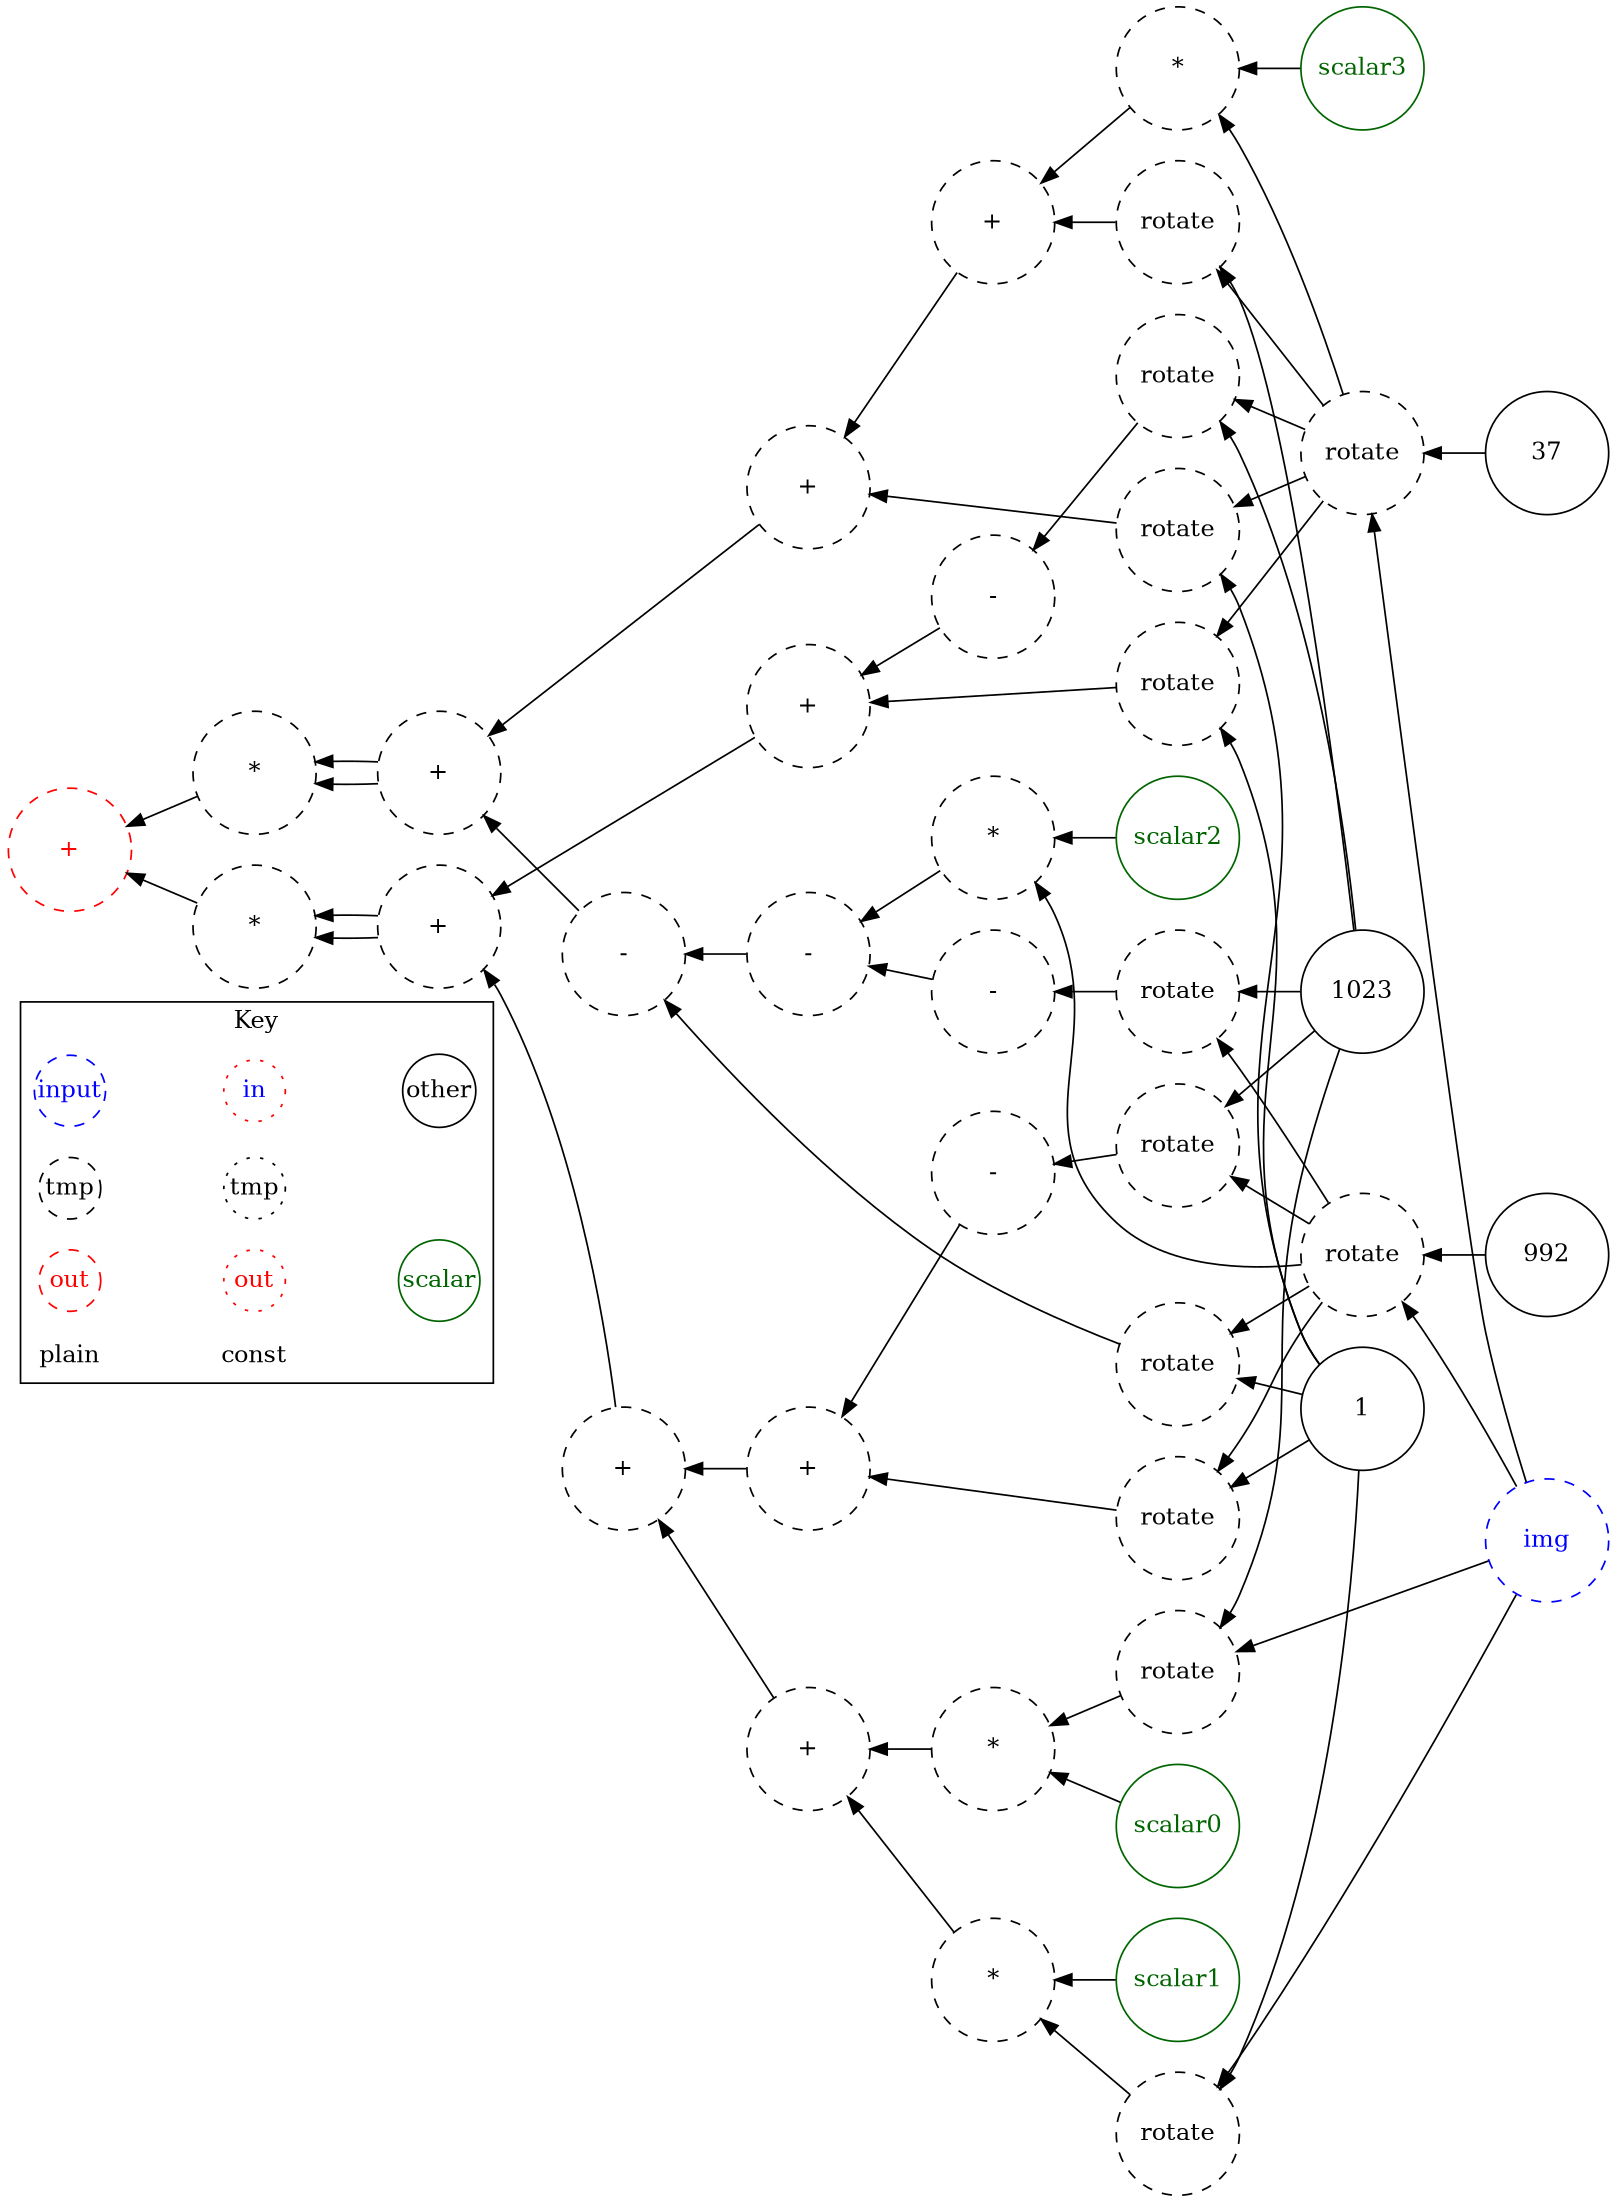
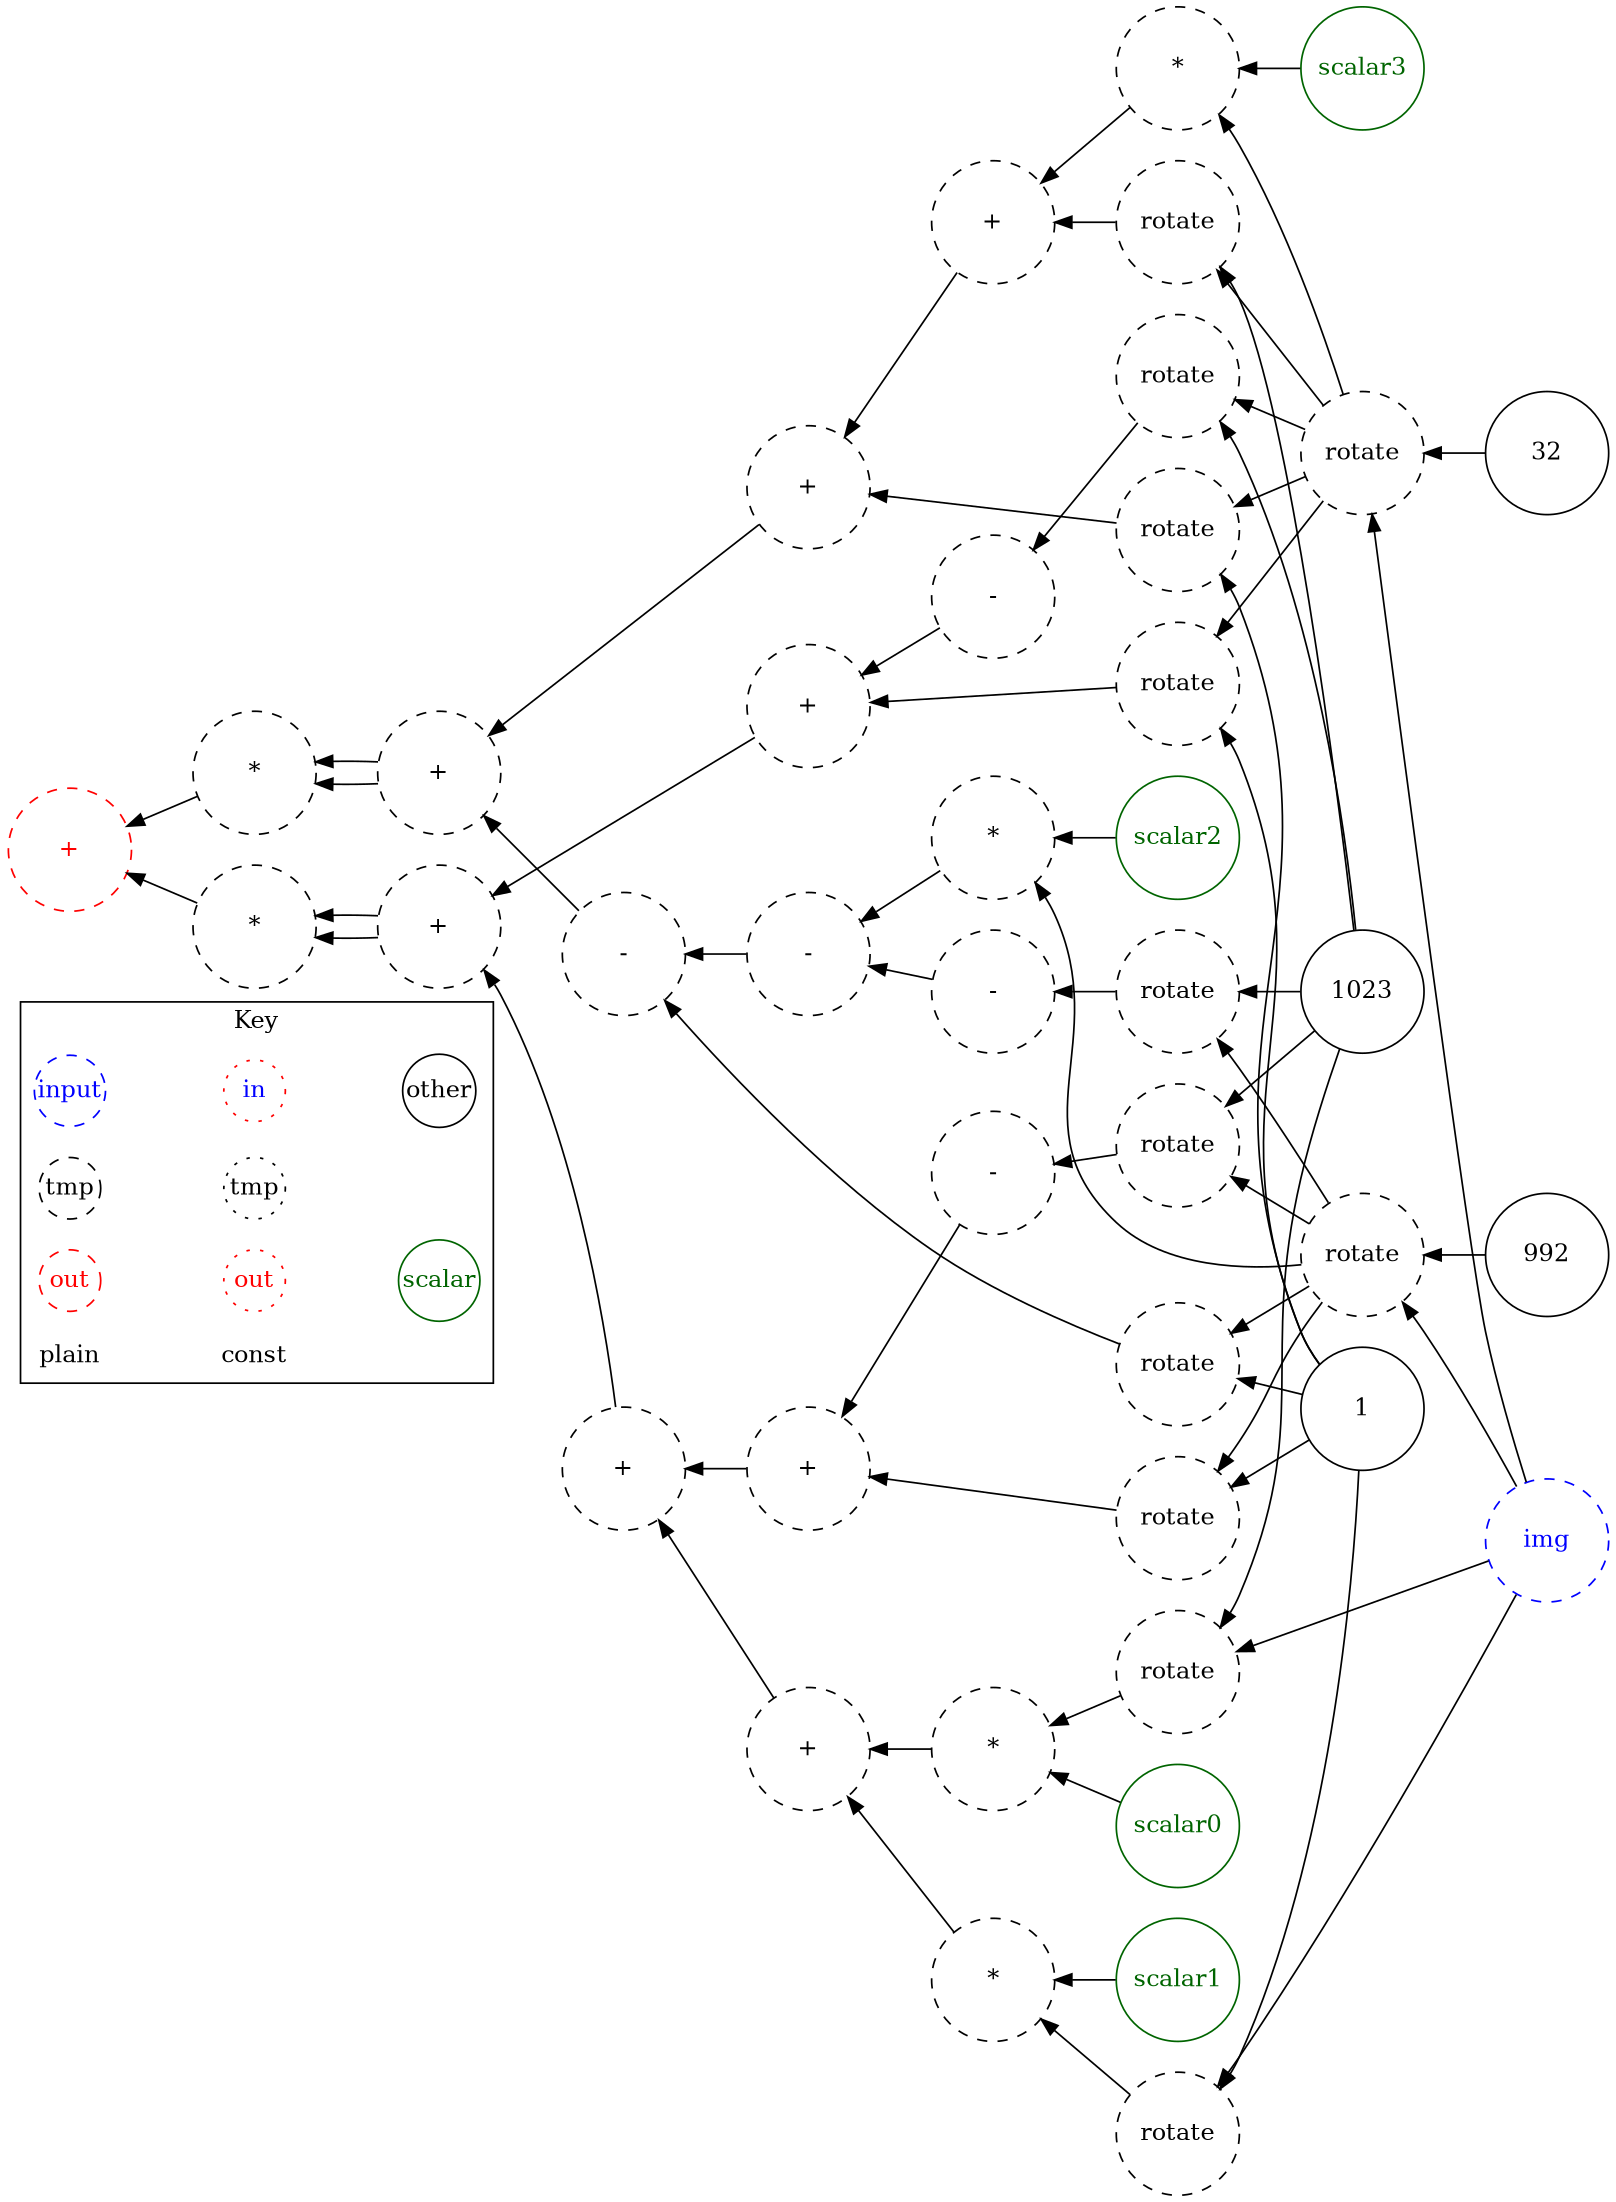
node "37": label "37" -> "32"
